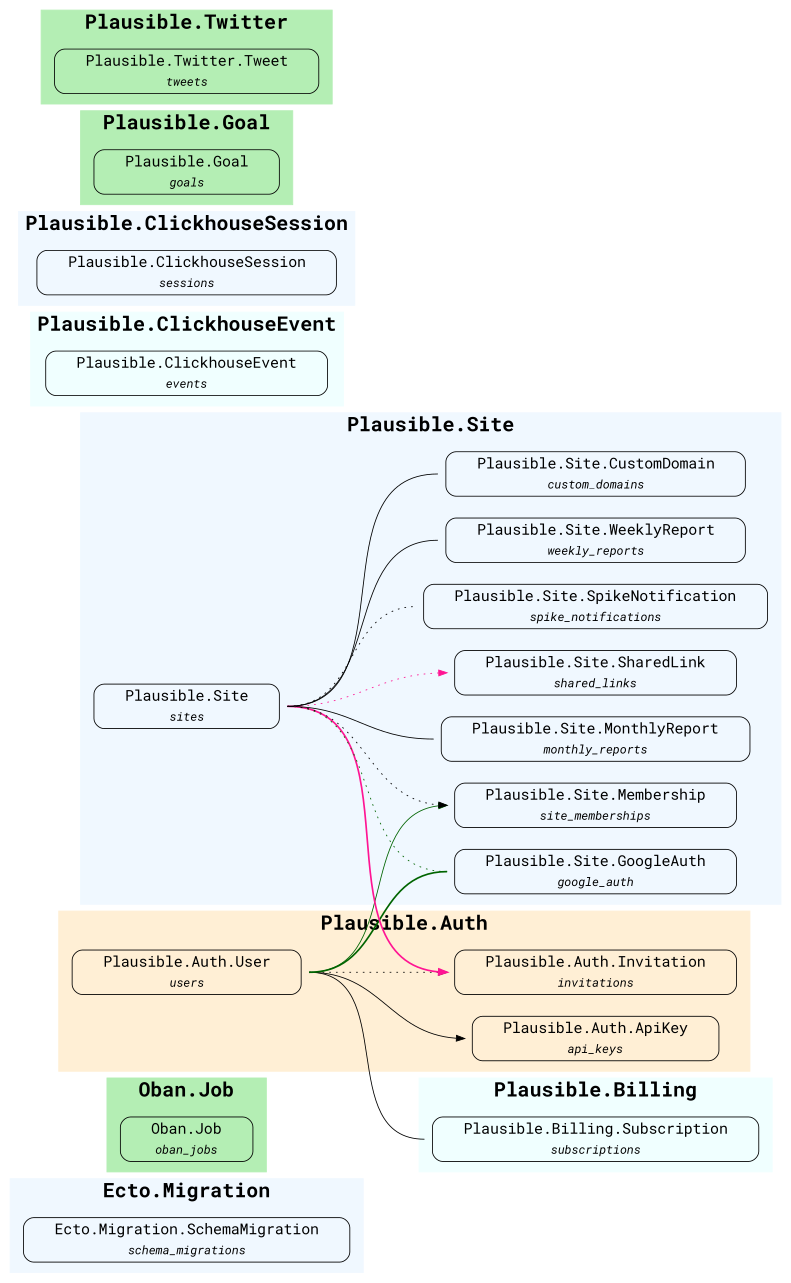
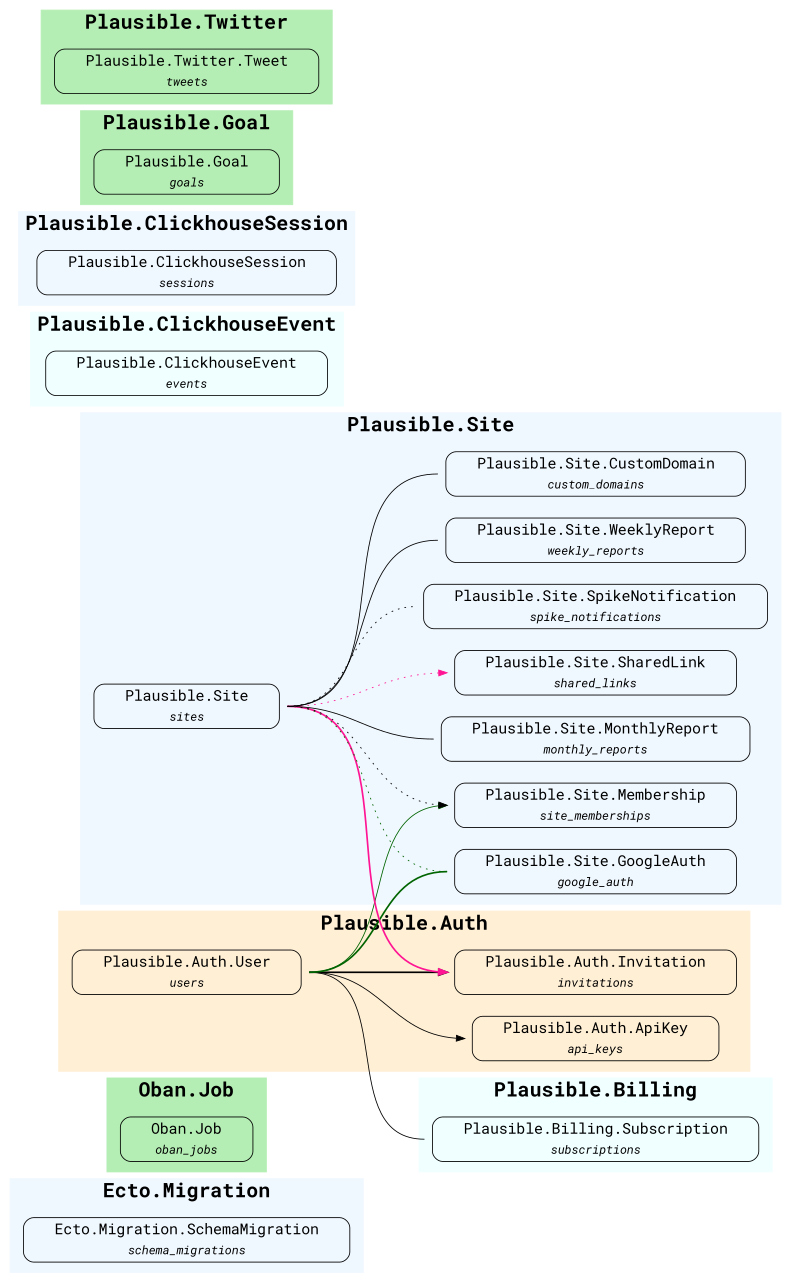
edge "Plausible.Auth.User" -> "Plausible.Auth.Invitation": style dotted -> bold
